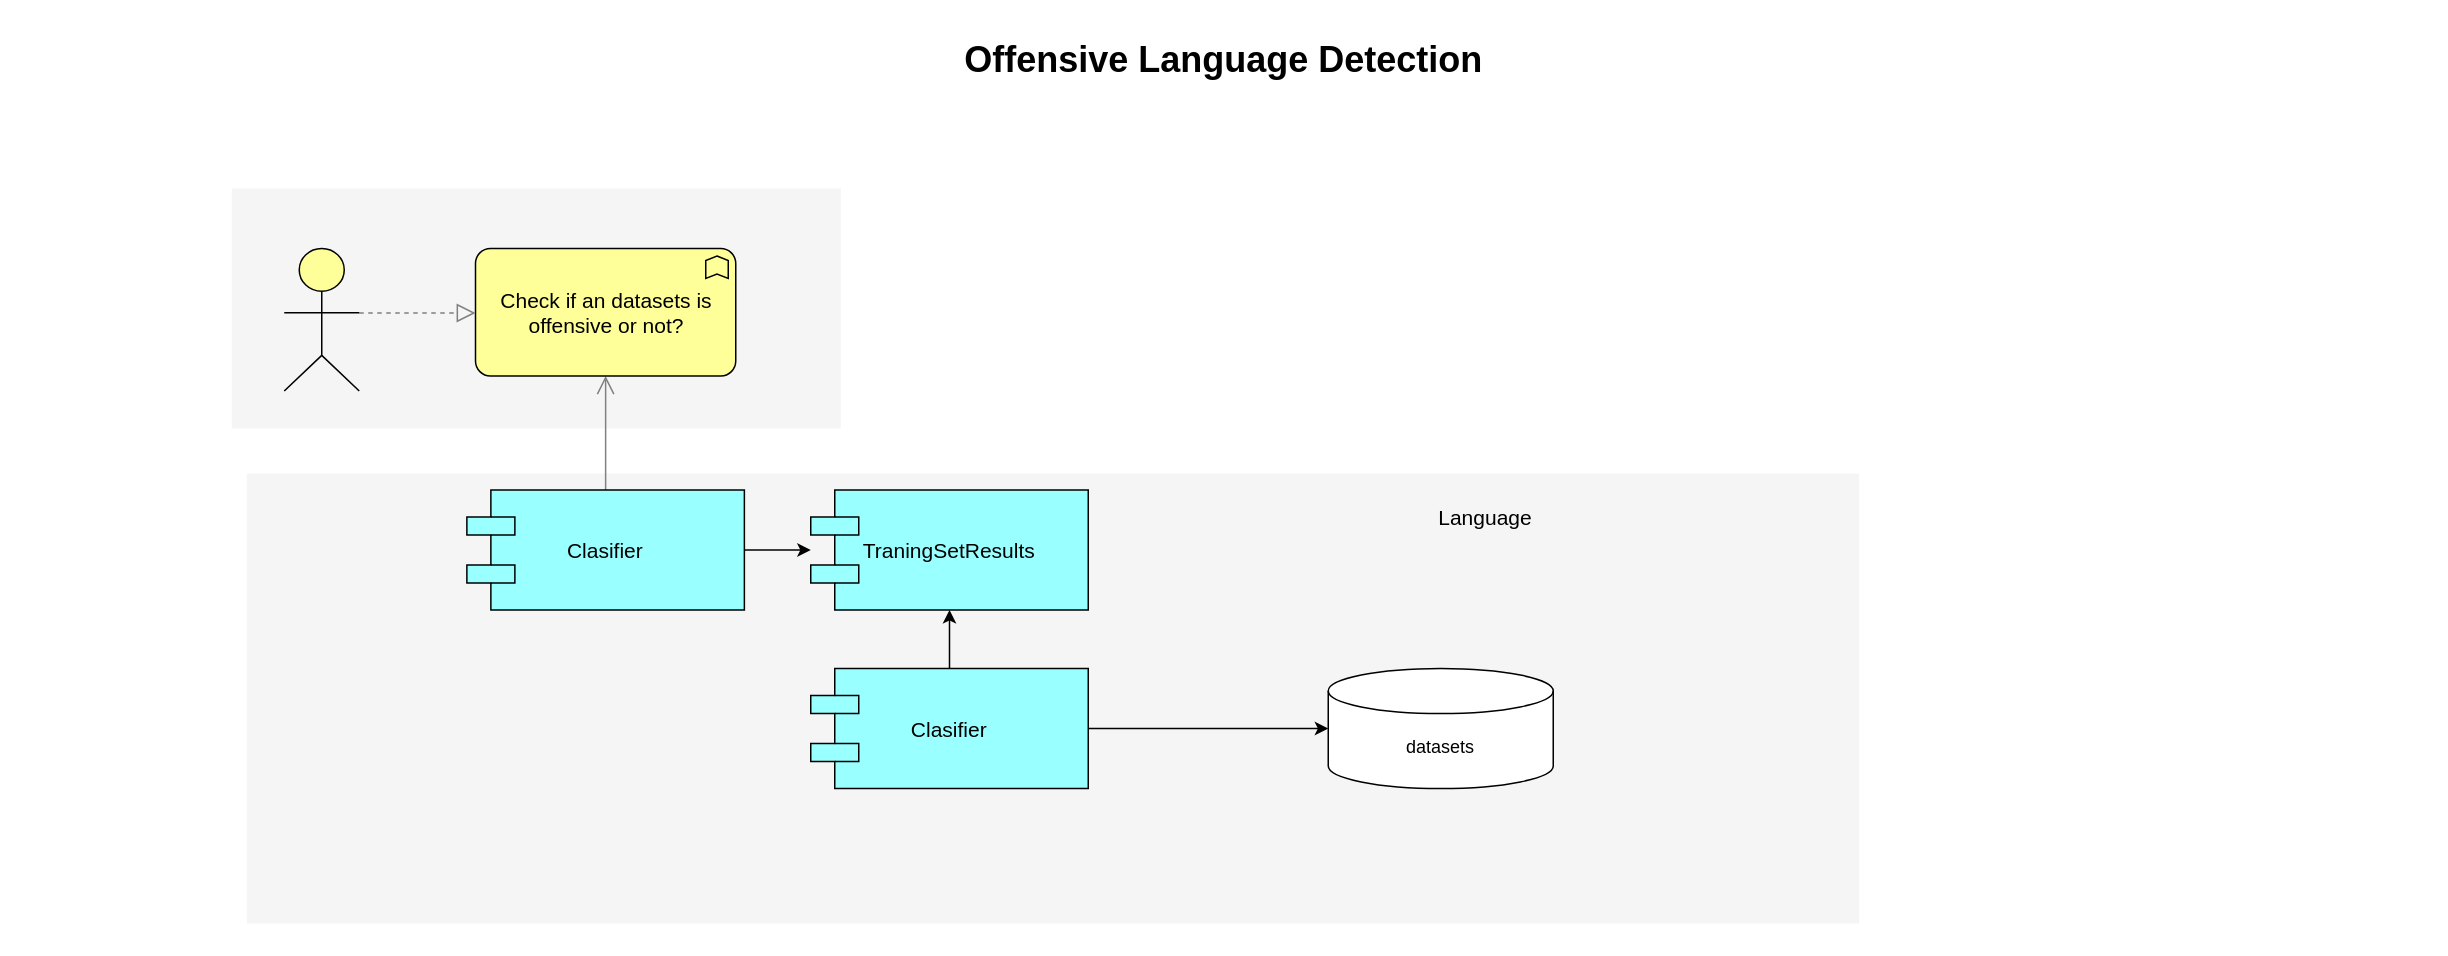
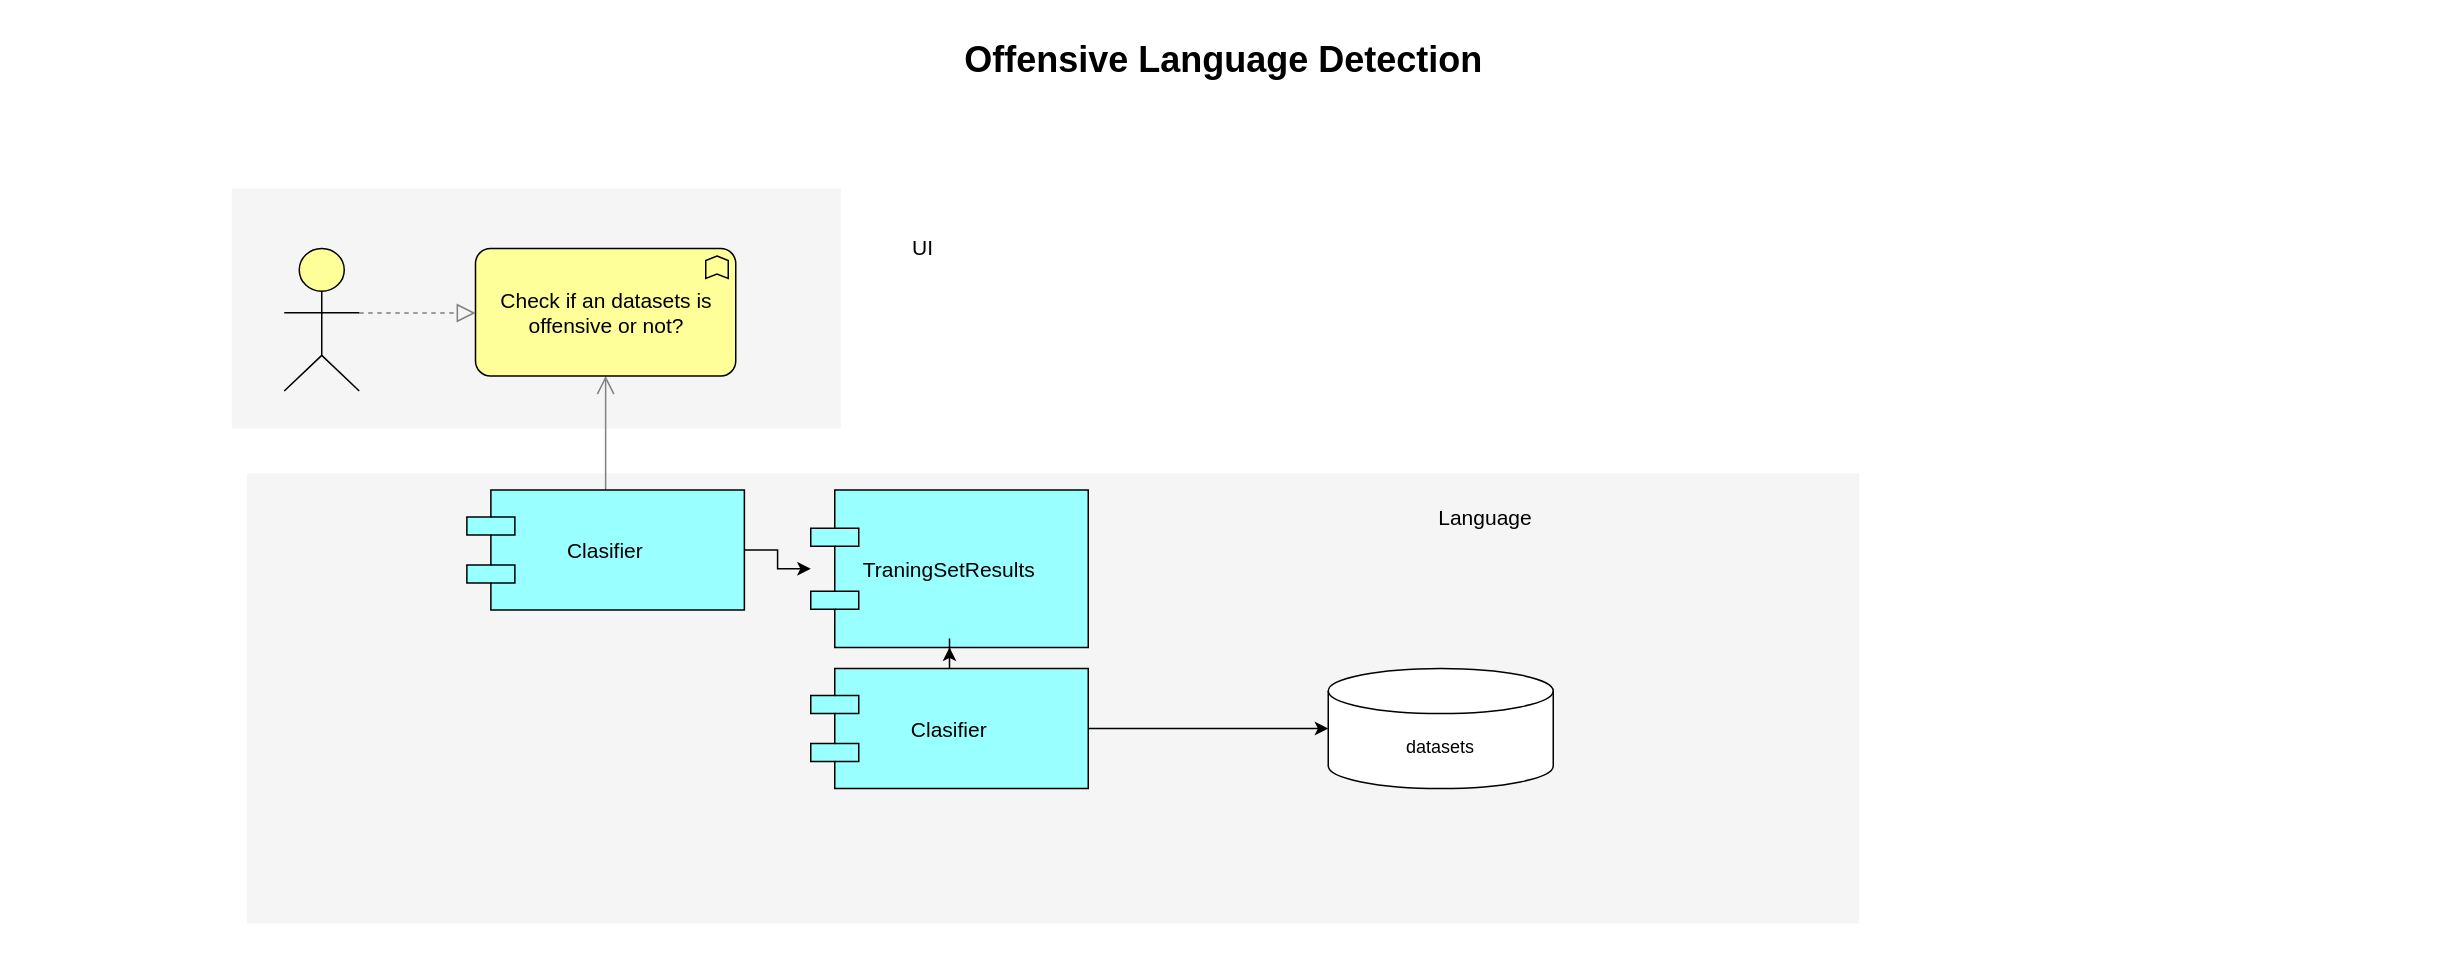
node "UI": added
node "TraningSetResults": size 278x120 -> 278x158
